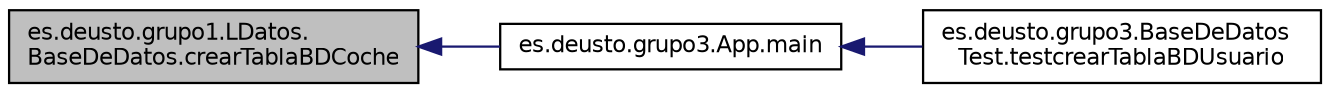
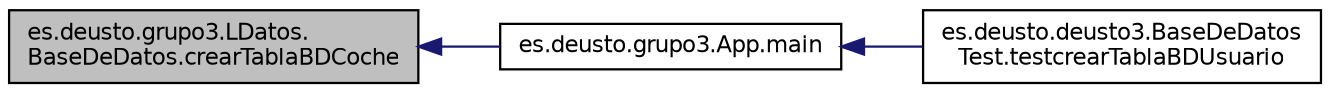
node "es.deusto.grupo1.LDatos. BaseDeDatos.crearTablaBDCoche": label "es.deusto.grupo1.LDatos. BaseDeDatos.crearTablaBDCoche" -> "es.deusto.grupo3.LDatos. BaseDeDatos.crearTablaBDCoche"
node "es.deusto.grupo3.BaseDeDatos Test.testcrearTablaBDUsuario": label "es.deusto.grupo3.BaseDeDatos Test.testcrearTablaBDUsuario" -> "es.deusto.deusto3.BaseDeDatos Test.testcrearTablaBDUsuario"
